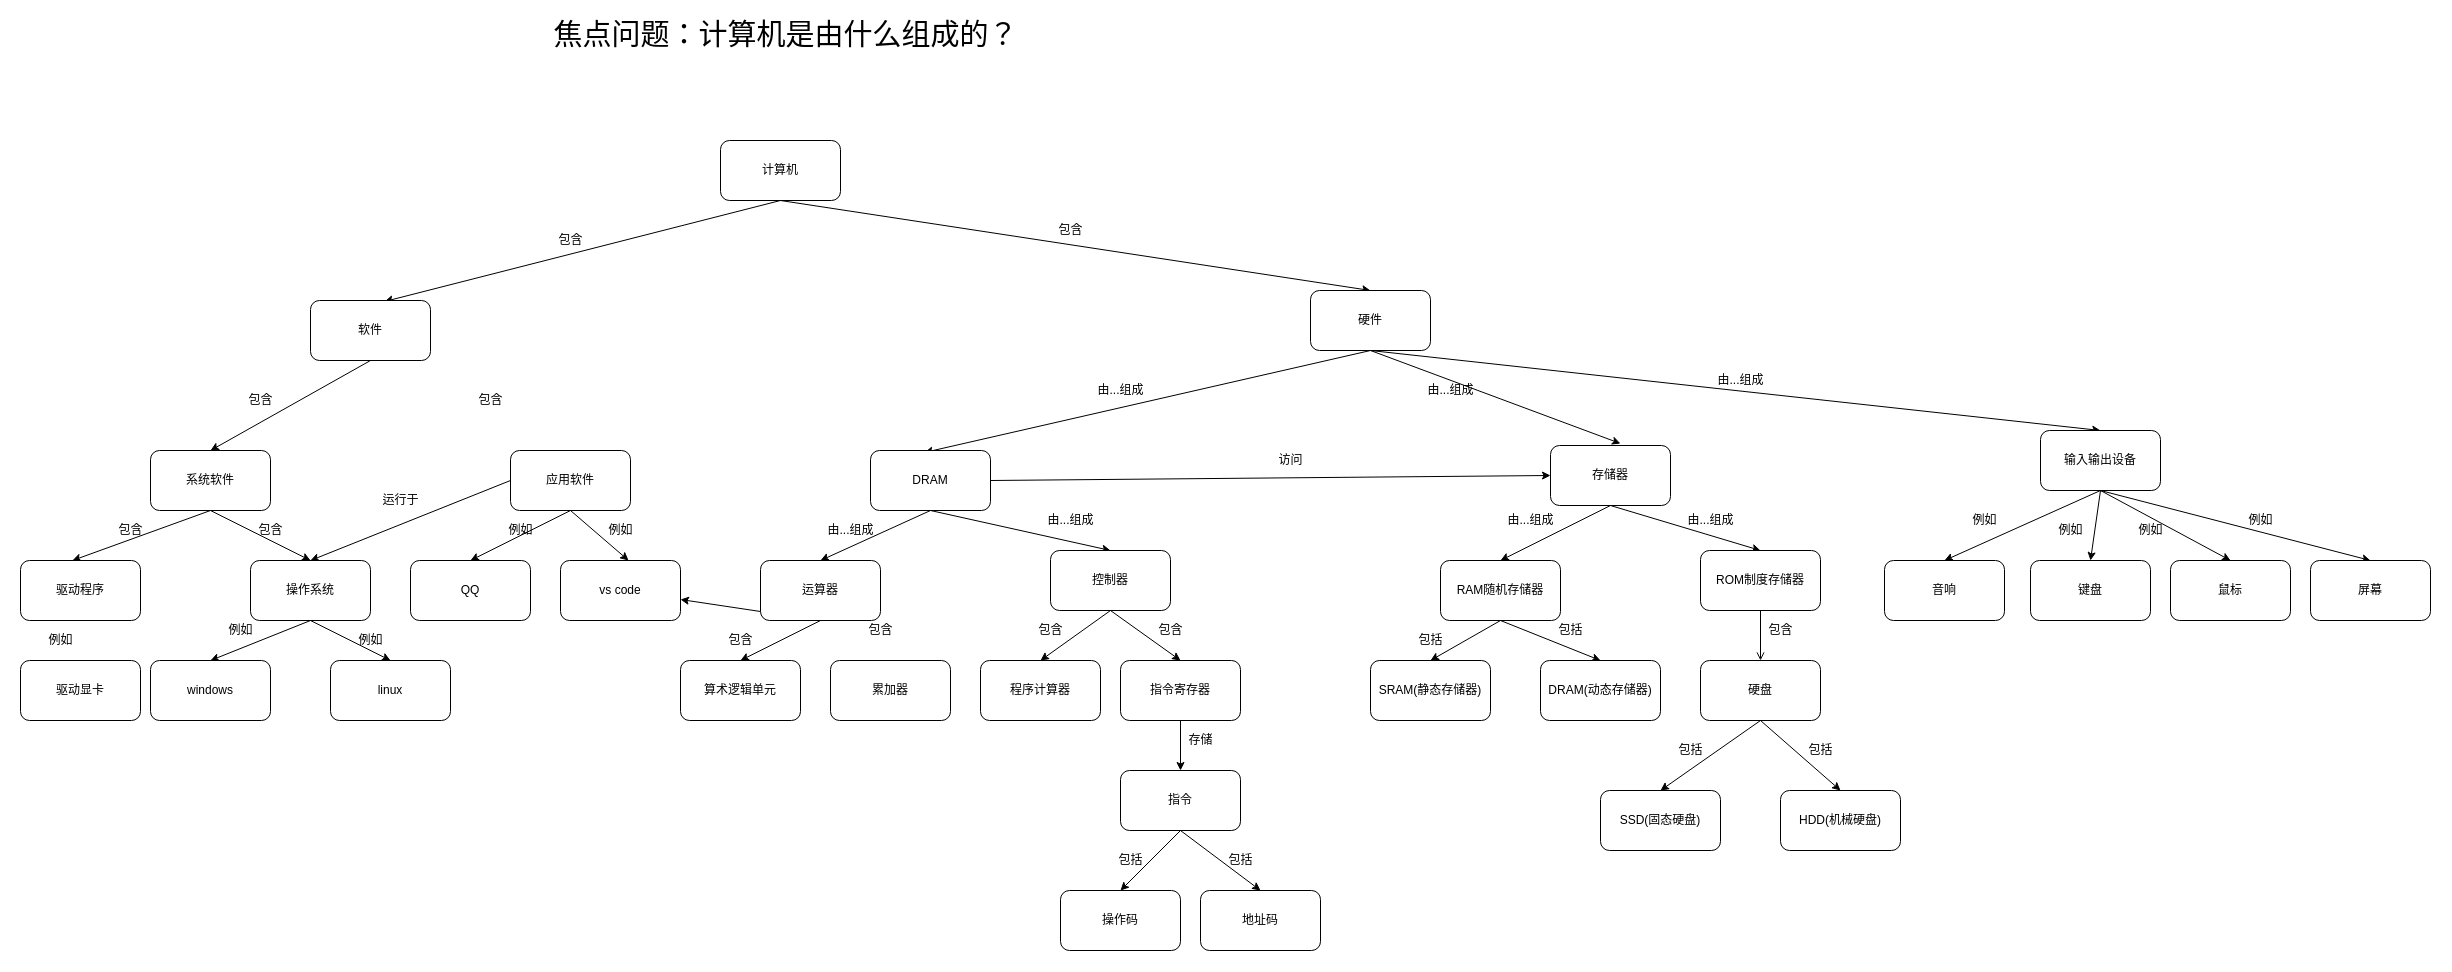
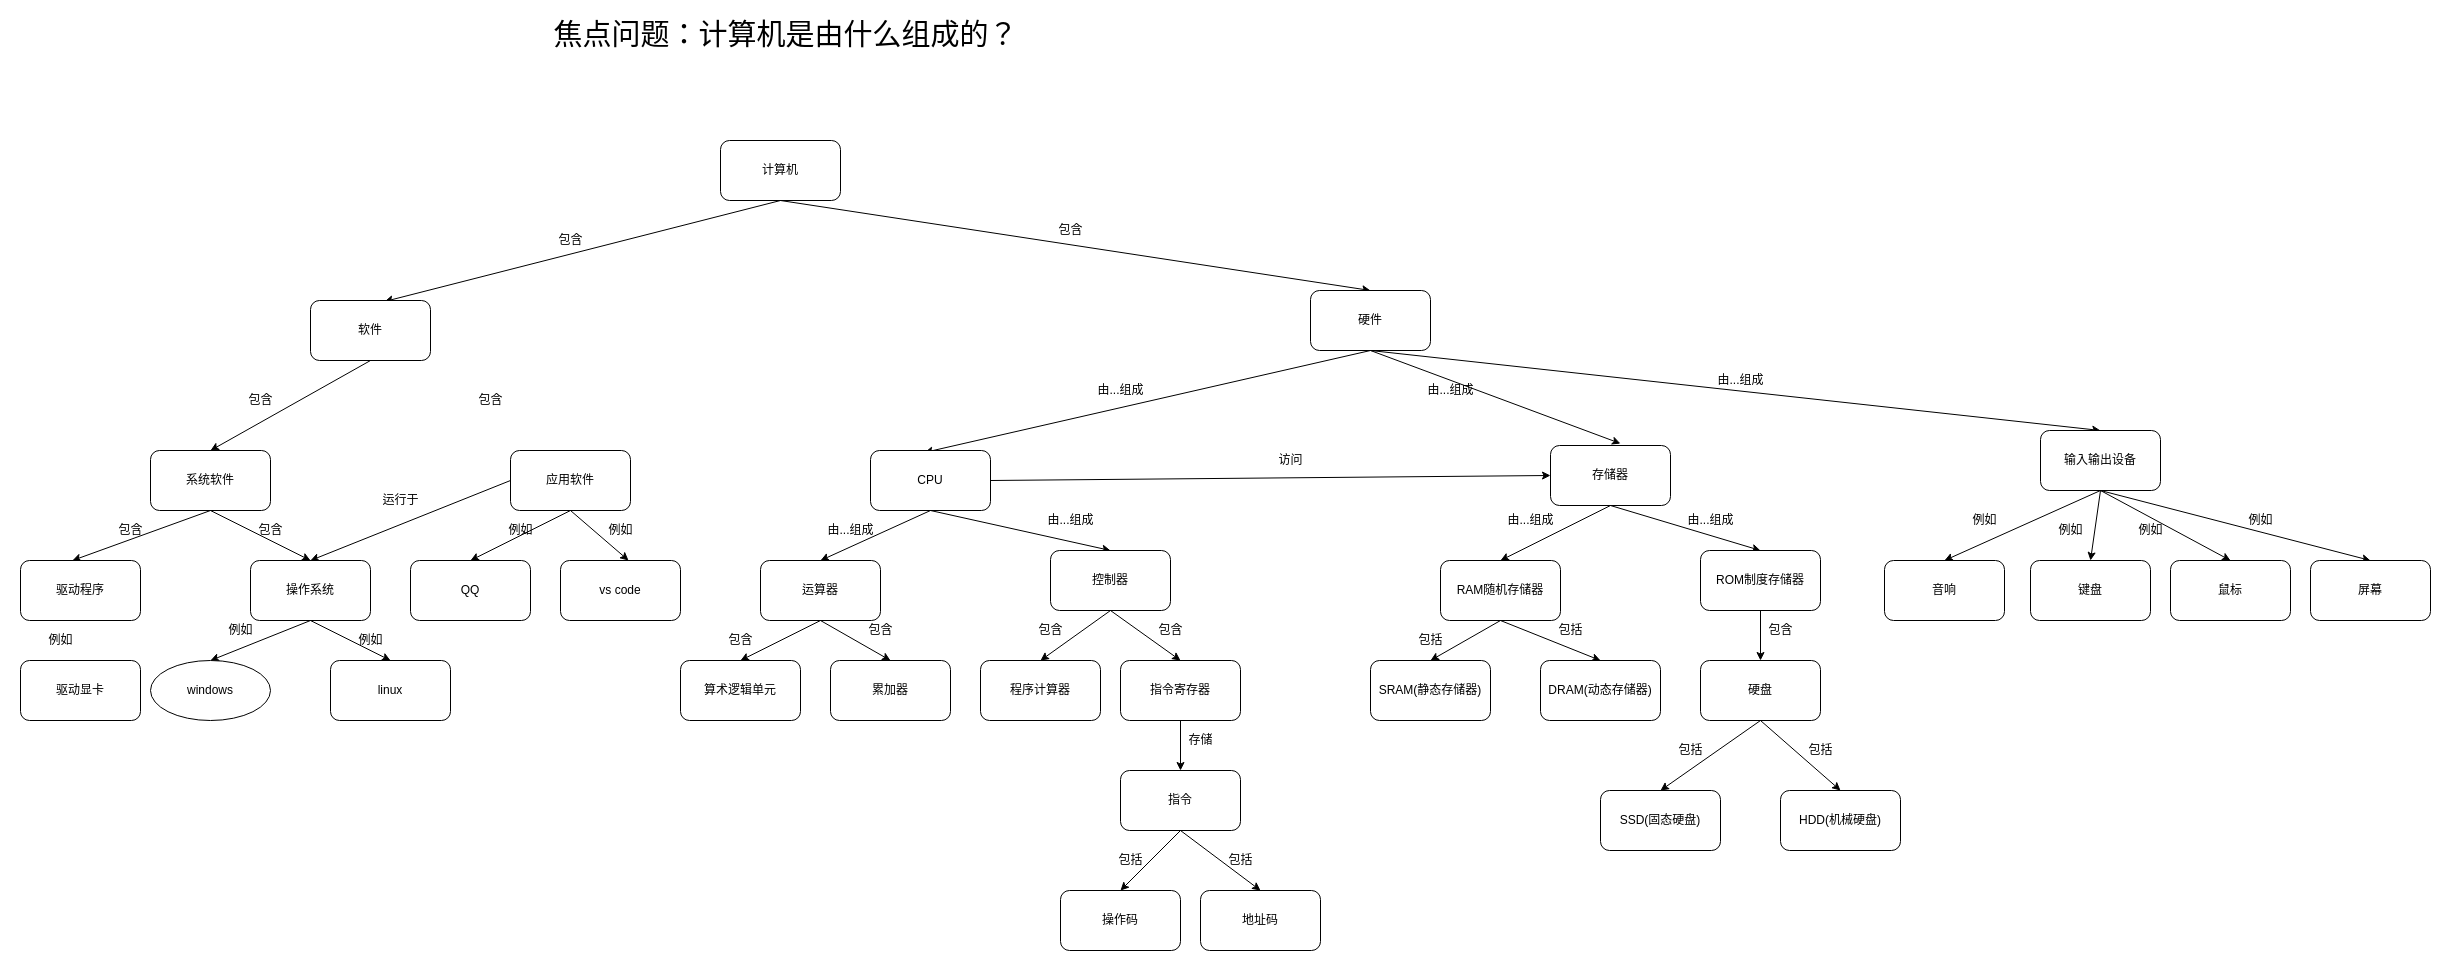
node "DRAM": label "DRAM" -> "CPU"
edge "运算器" -> "vs code": now "运算器" -> "累加器"
edge "ROM制度存储器" -> "硬盘": arrowhead open -> classic
node "windows": shape rounded rectangle -> ellipse
